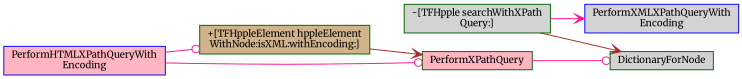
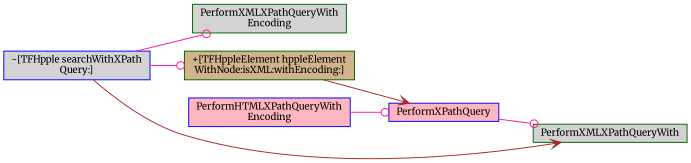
node "-[TFHpple searchWithXPath Query:]": color darkgreen -> blue
edge "-[TFHpple searchWithXPath Query:]" -> "PerformXMLXPathQueryWith Encoding": arrowhead vee -> odot
node "PerformXMLXPathQueryWith Encoding": color blue -> darkgreen
edge "PerformHTMLXPathQueryWith Encoding" -> "+[TFHppleElement hppleElement WithNode:isXML:withEncoding:]": now "-[TFHpple searchWithXPath Query:]" -> "+[TFHppleElement hppleElement WithNode:isXML:withEncoding:]"
node "PerformXPathQuery": color darkgreen -> blue
node "DictionaryForNode": label "DictionaryForNode" -> "PerformXMLXPathQueryWith"
